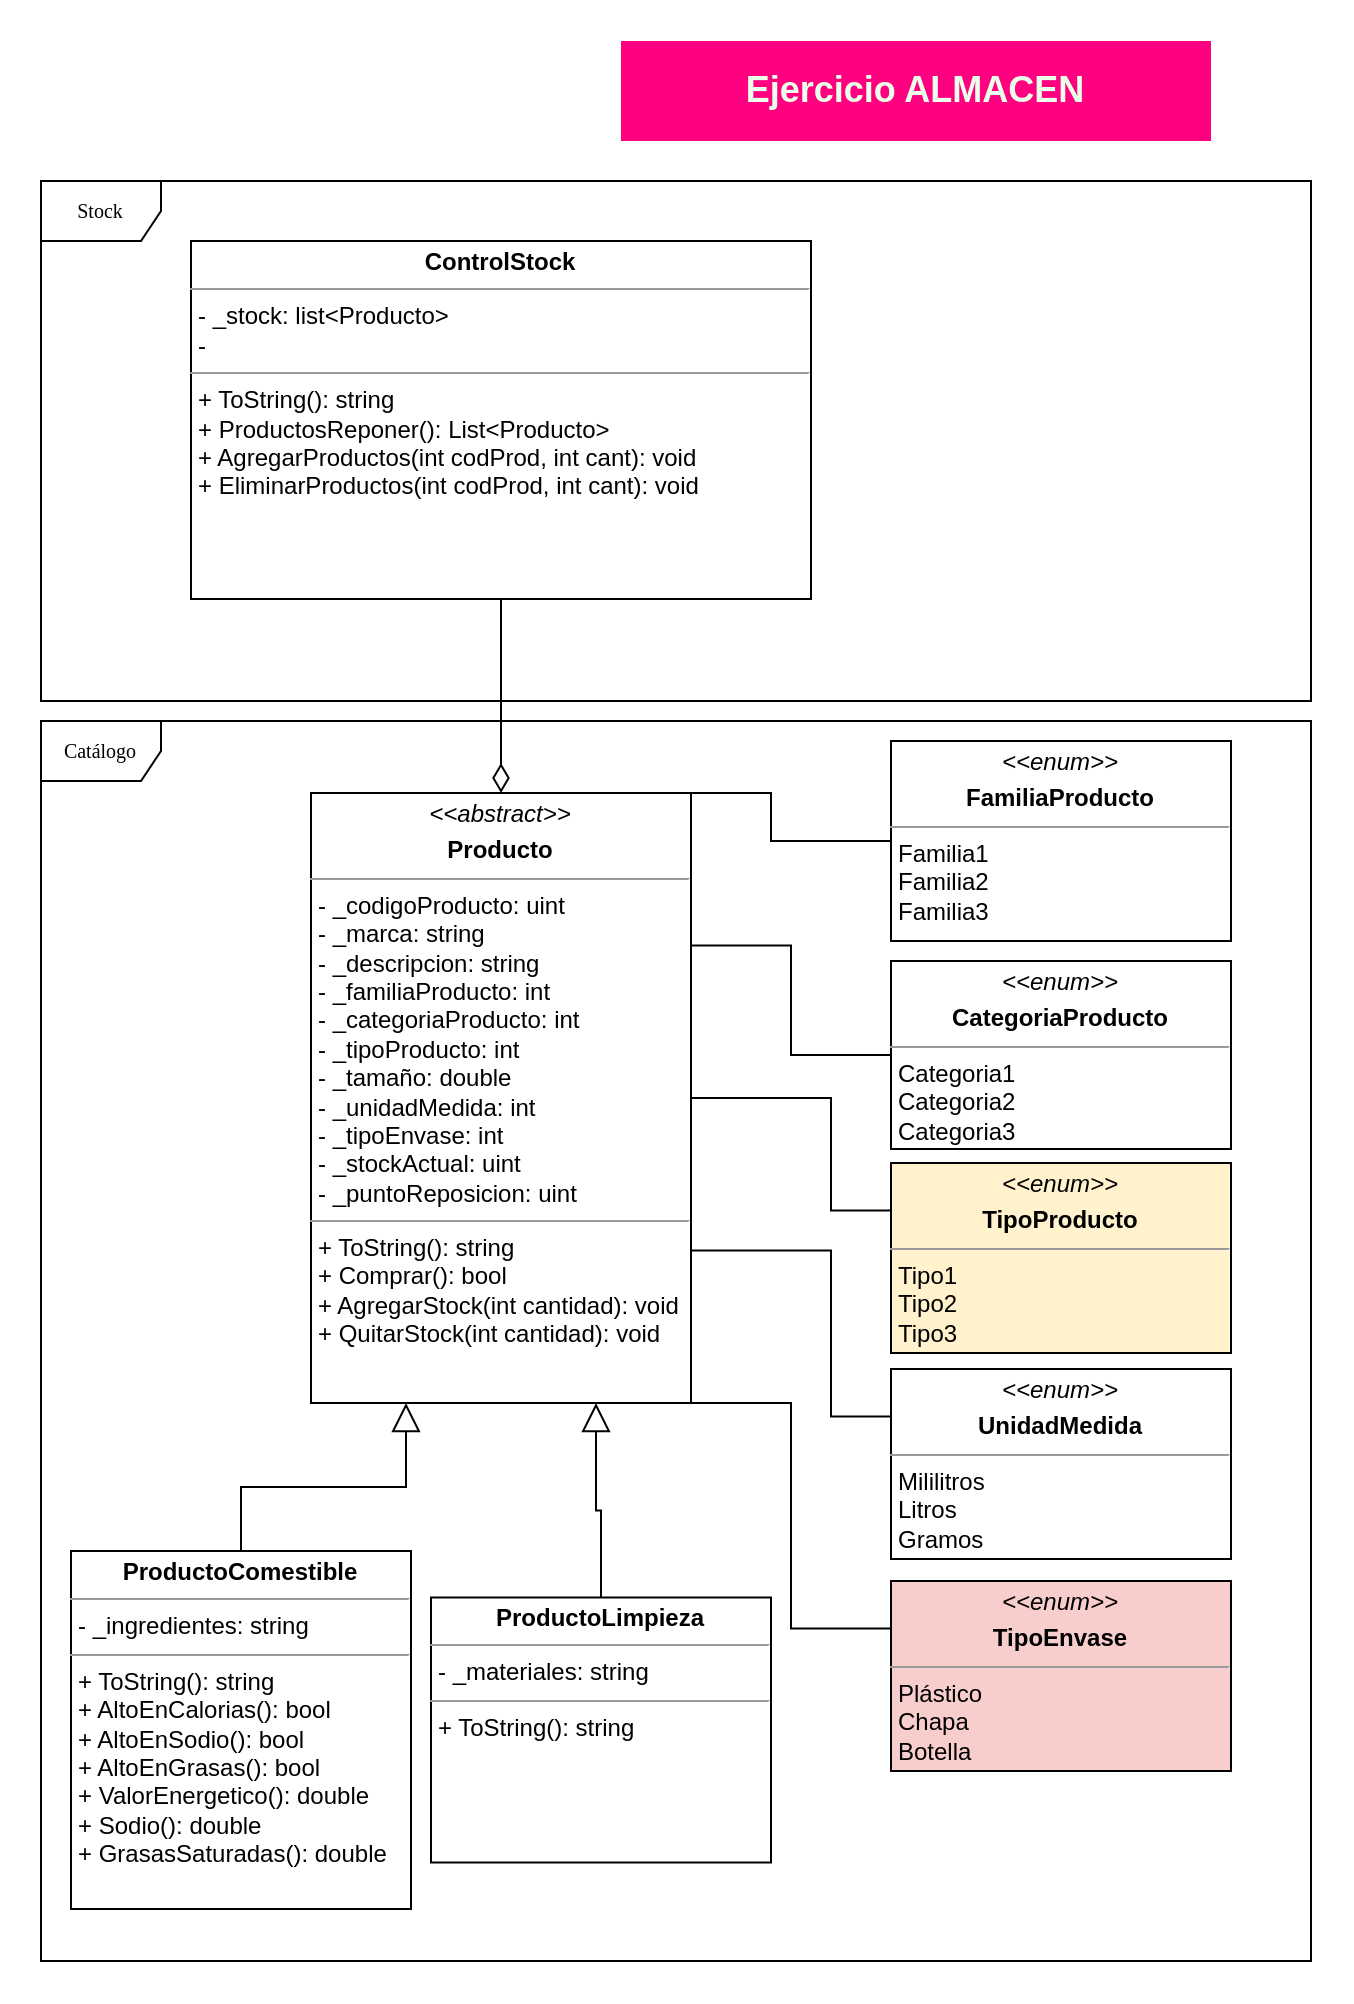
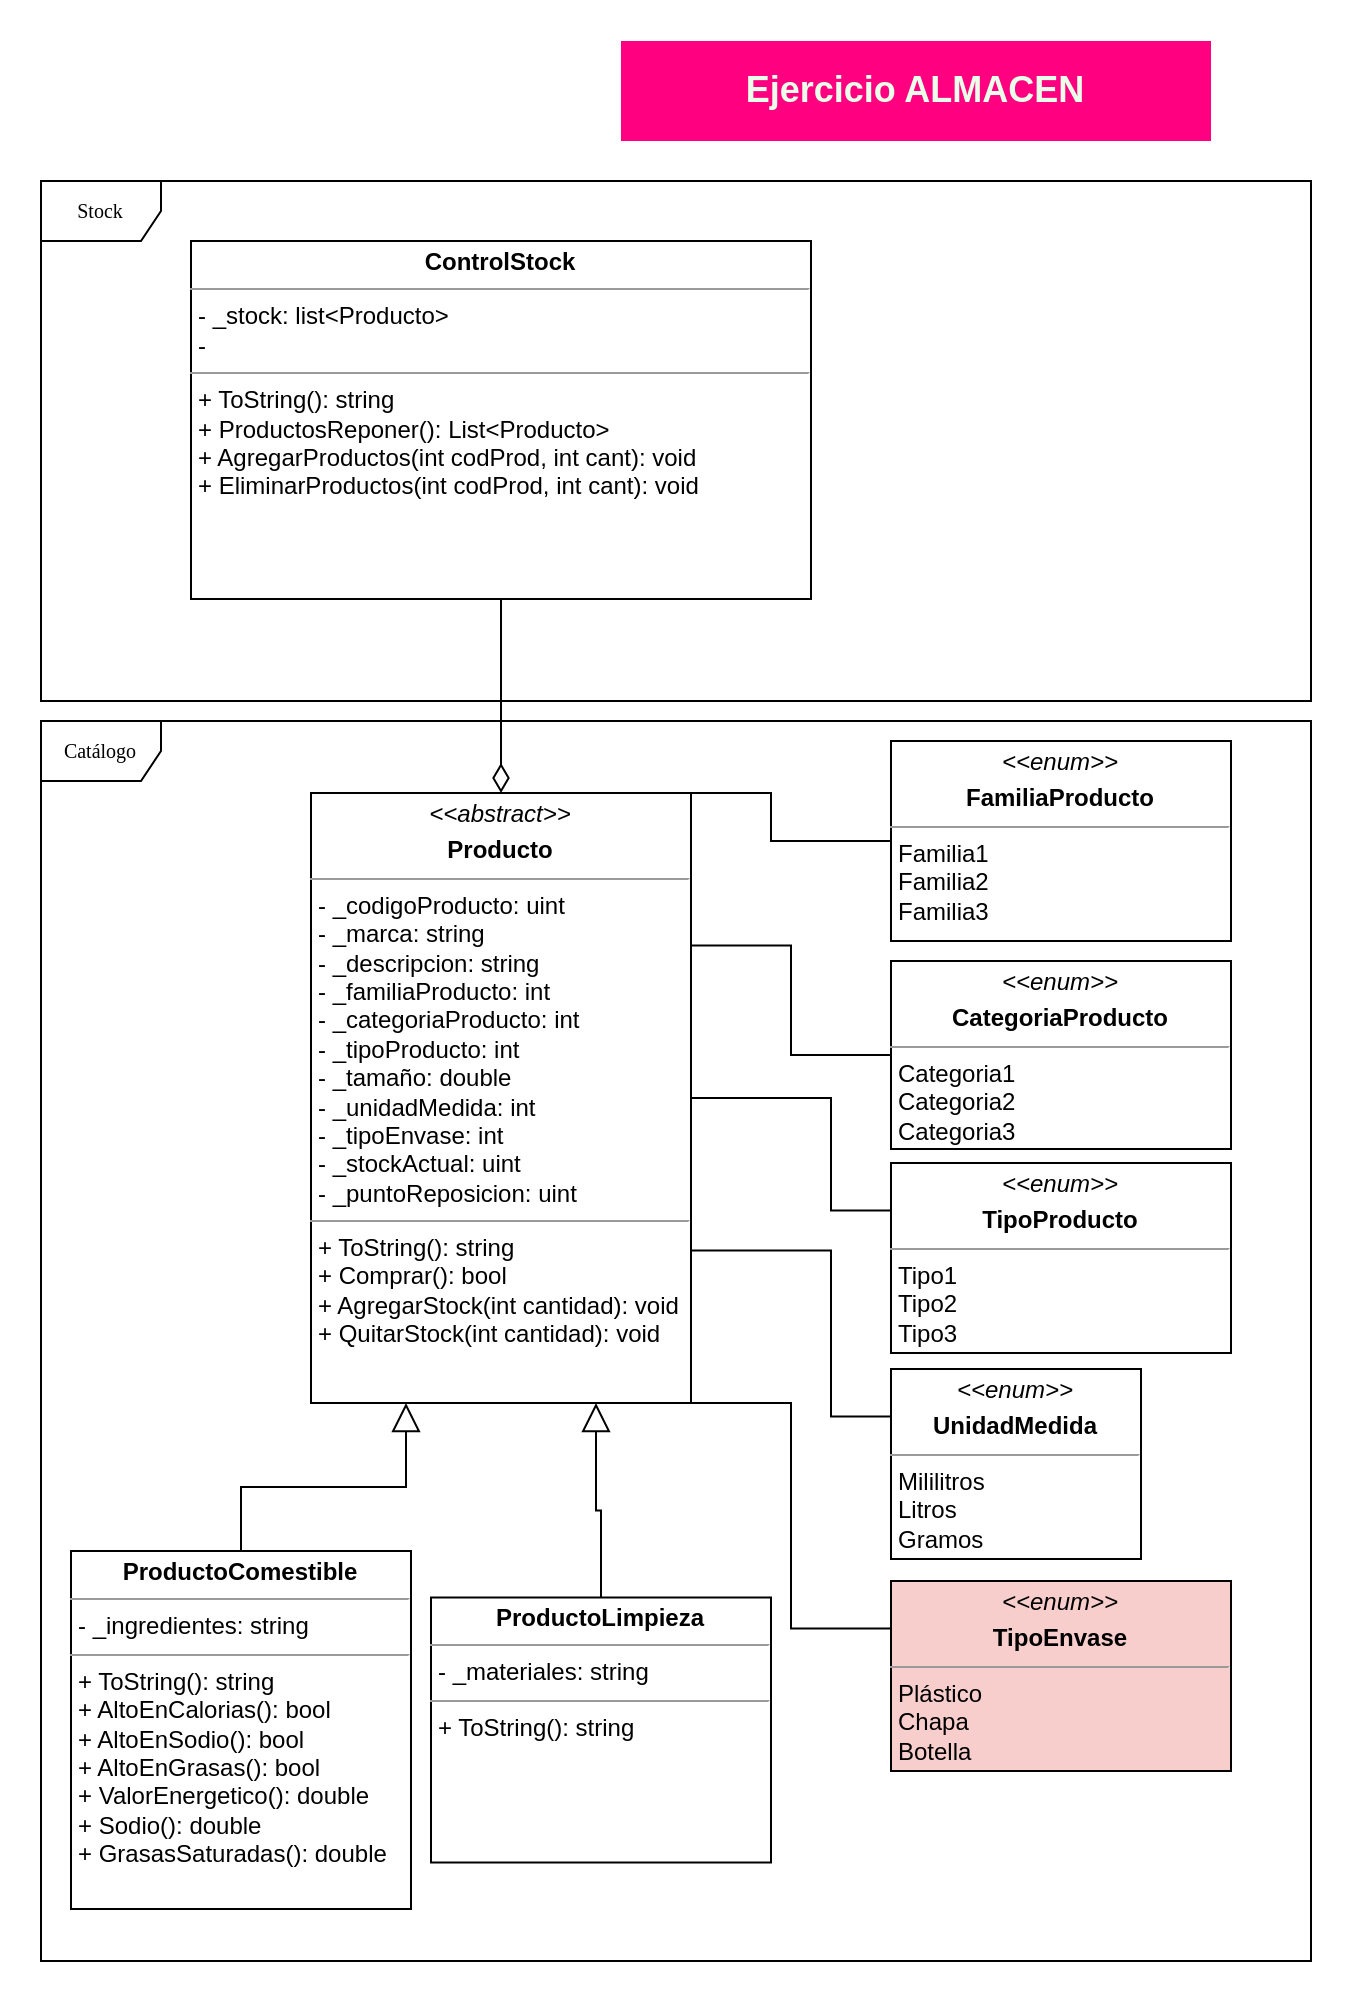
node "<<enum>> TipoProducto Tipo1 Tipo2 Tipo3": fillcolor #fff2cc -> #ffffff
node "<<enum>> UnidadMedida Mililitros Litros Gramos": size 340x190 -> 250x190
